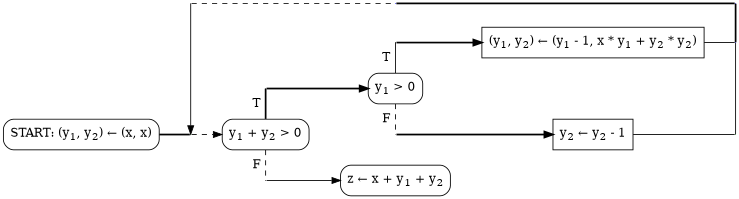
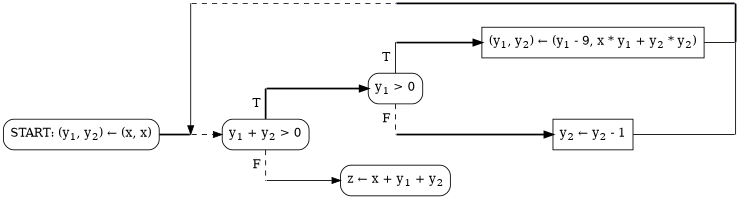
node "(y": text "- 1, x * y" -> "- 9, x * y"
